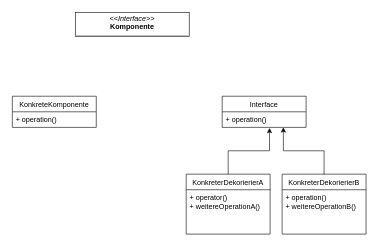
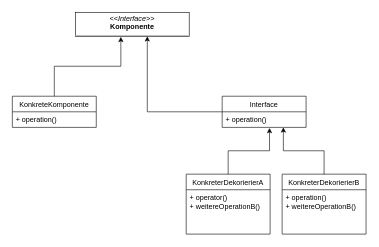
edge "KonkreteKomponente" -> "<<Interface>> Komponente": added
edge "Interface" -> "<<Interface>> Komponente": added
node "+ operator() + weitereOperationA()": label "+ operator() + weitereOperationA()" -> "+ operator() + weitereOperationB()"
